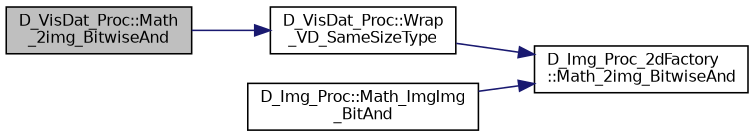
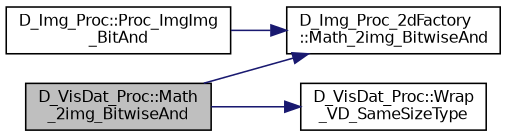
edge "D_VisDat_Proc::Wrap _VD_SameSizeType" -> "D_Img_Proc_2dFactory ::Math_2img_BitwiseAnd": now "D_VisDat_Proc::Math _2img_BitwiseAnd" -> "D_Img_Proc_2dFactory ::Math_2img_BitwiseAnd"
node "D_Img_Proc::Math_ImgImg _BitAnd": label "D_Img_Proc::Math_ImgImg _BitAnd" -> "D_Img_Proc::Proc_ImgImg _BitAnd"
